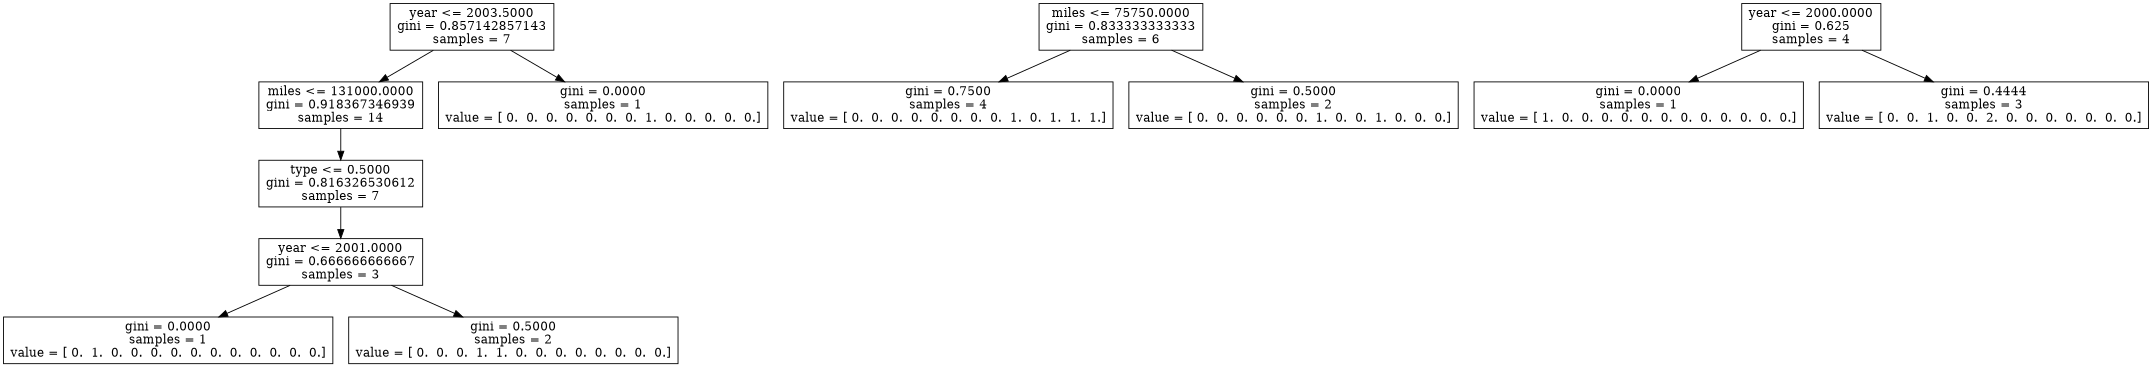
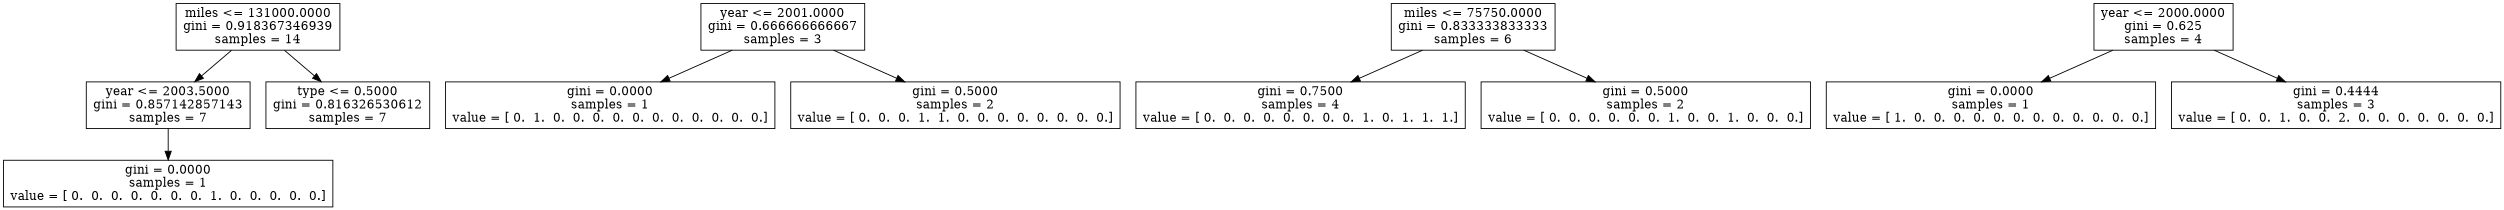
node "miles <= 75750.0000 gini = 0.833333333333 samples = 6": label "miles <= 75750.0000 gini = 0.833333333333 samples = 6" -> "miles <= 75750.0000 gini = 0.833333833333 samples = 6"
edge "year <= 2003.5000 gini = 0.857142857143 samples = 7" -> "miles <= 131000.0000 gini = 0.918367346939 samples = 14": reversed
edge "type <= 0.5000 gini = 0.816326530612 samples = 7" -> "year <= 2001.0000 gini = 0.666666666667 samples = 3": removed
